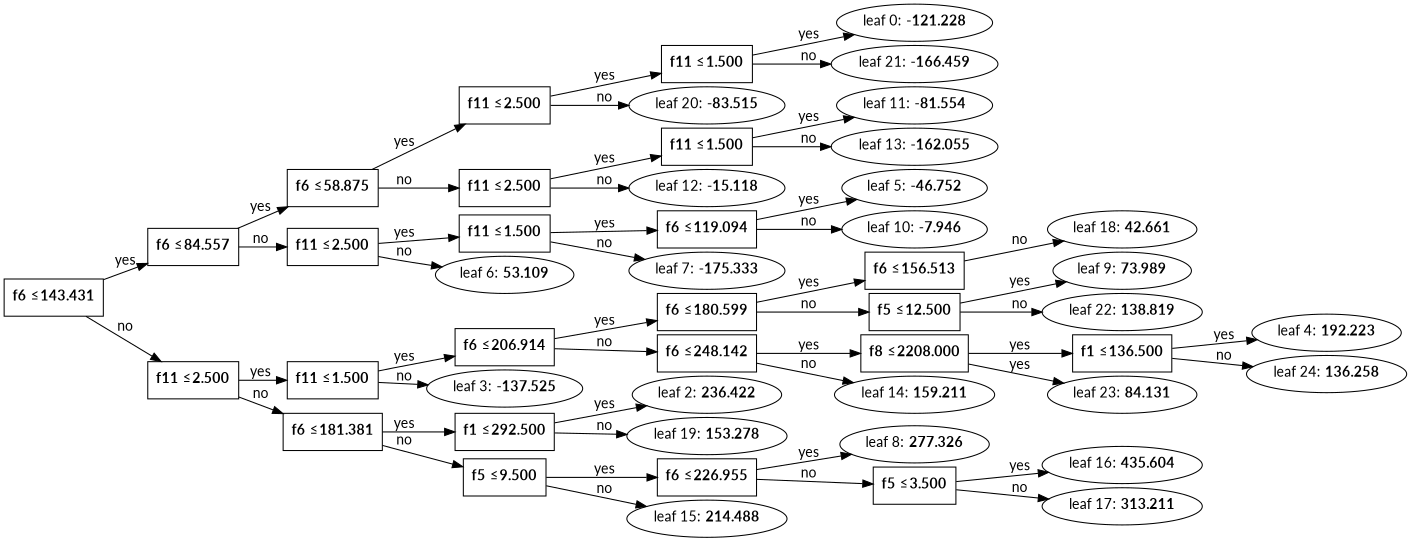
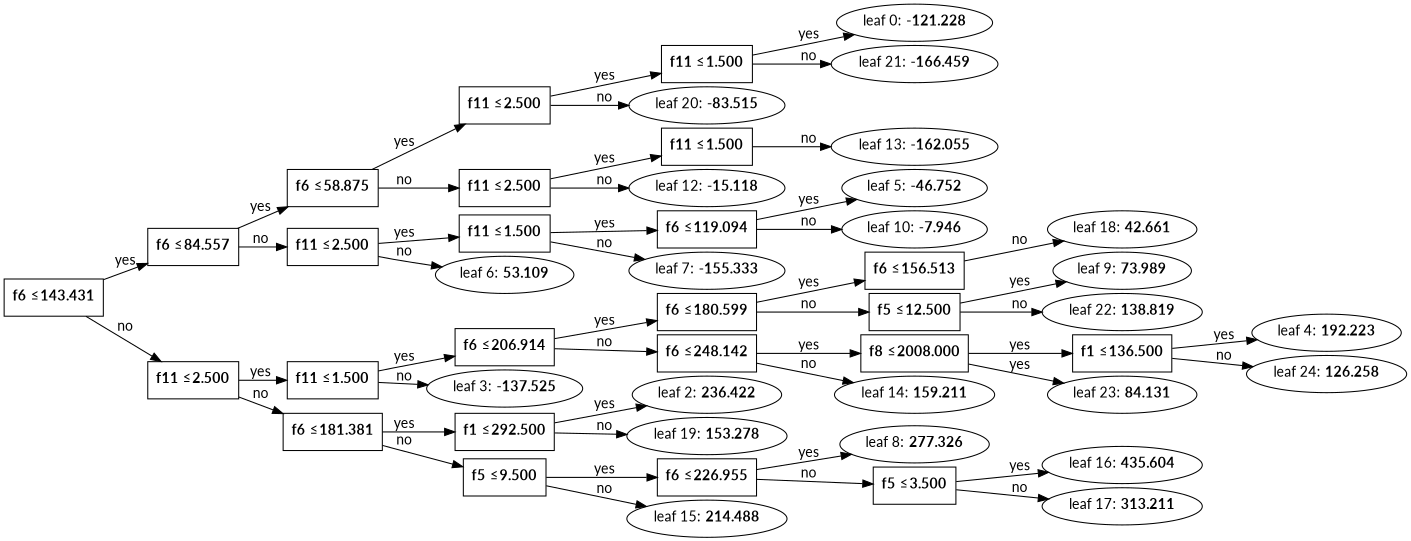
node "leaf 11:": removed
node "leaf 7:": text "-175.333" -> "-155.333"
node "f8": text "2208.000" -> "2008.000"
node "leaf 24:": text "136.258" -> "126.258"
